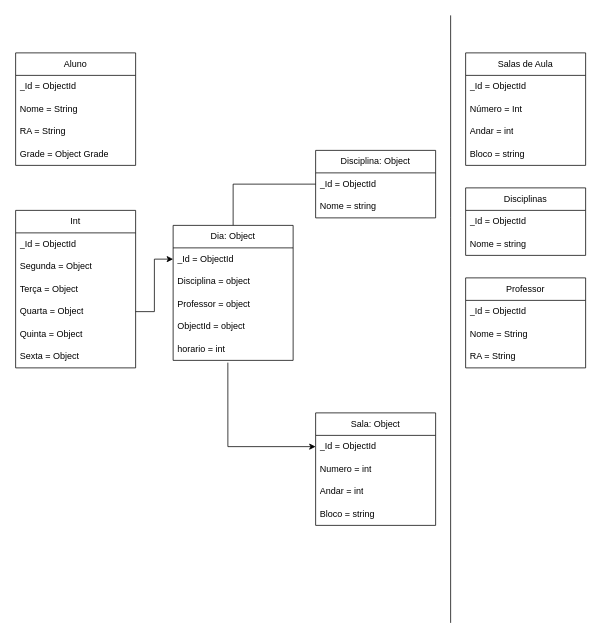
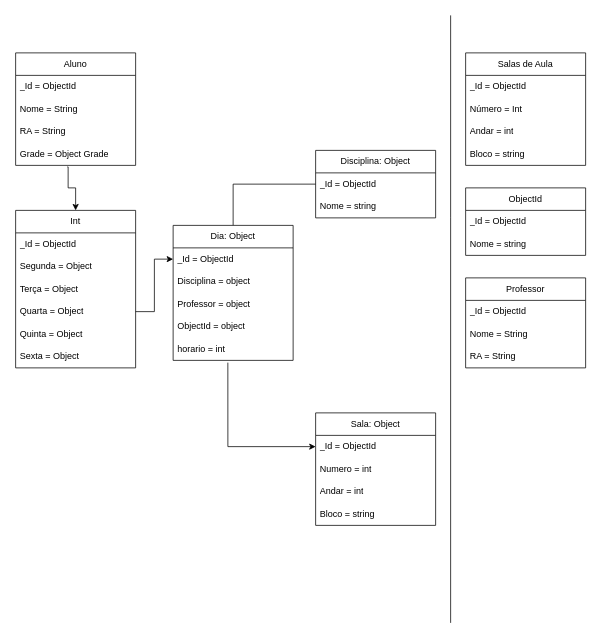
edge "Grade = Object Grade" -> "Int": added
node "Disciplinas": label "Disciplinas" -> "ObjectId"
